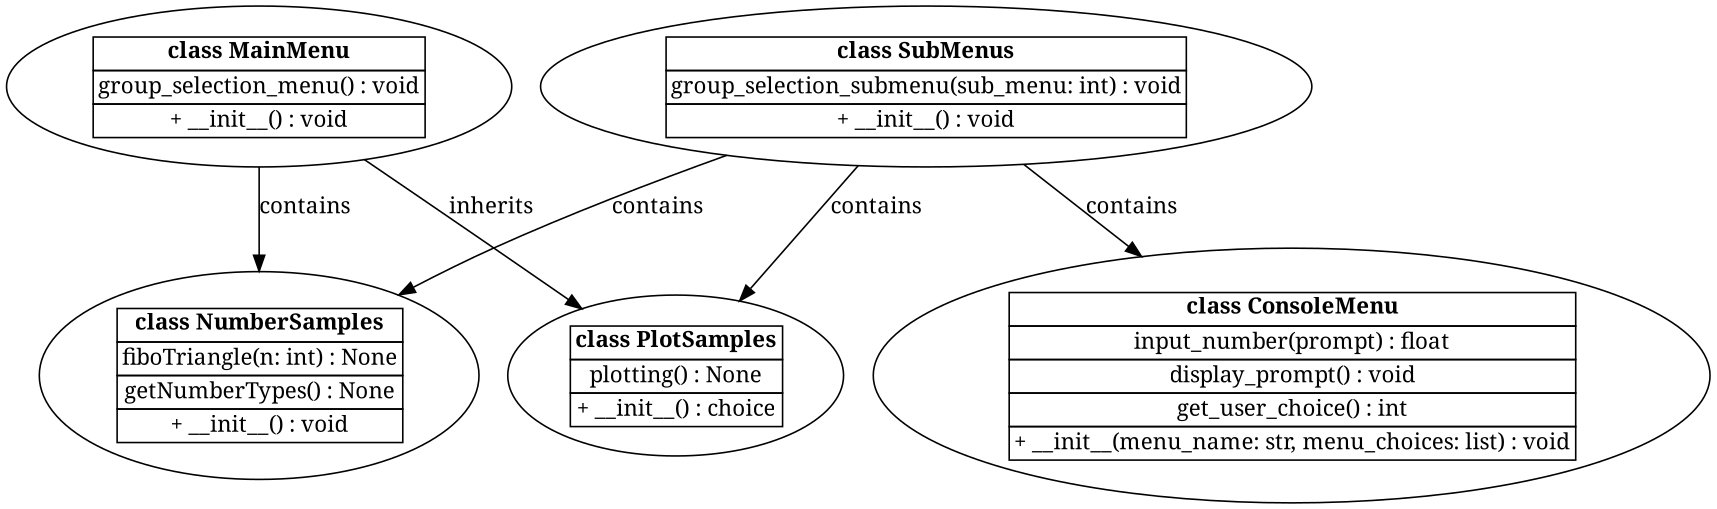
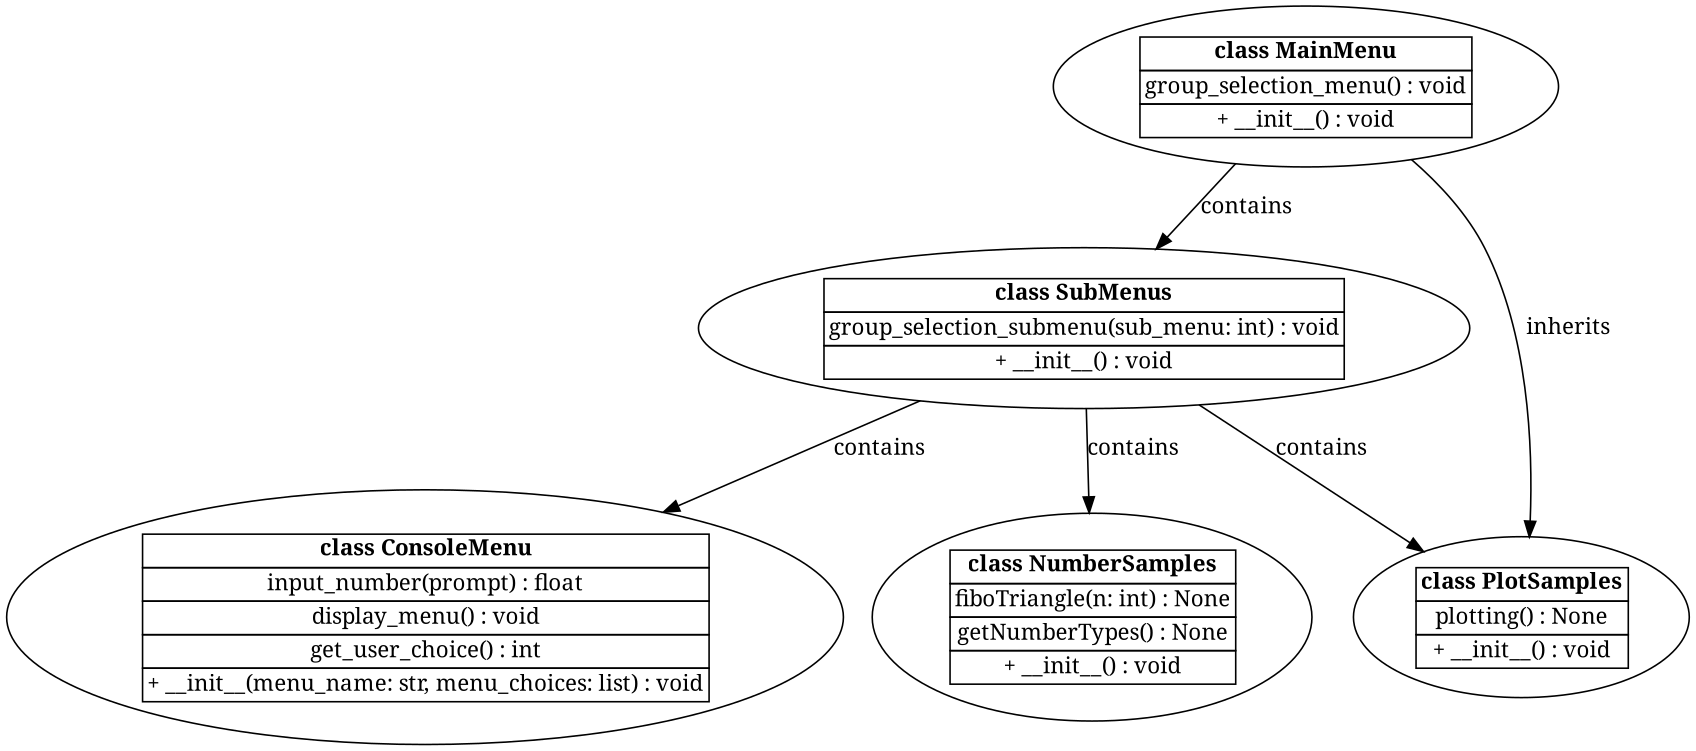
edge "class MainMenu" -> "class NumberSamples": now "class MainMenu" -> "class SubMenus"
node "class ConsoleMenu": text "display_prompt() : void" -> "display_menu() : void"
node "class PlotSamples": text "+ __init__() : choice" -> "+ __init__() : void"
